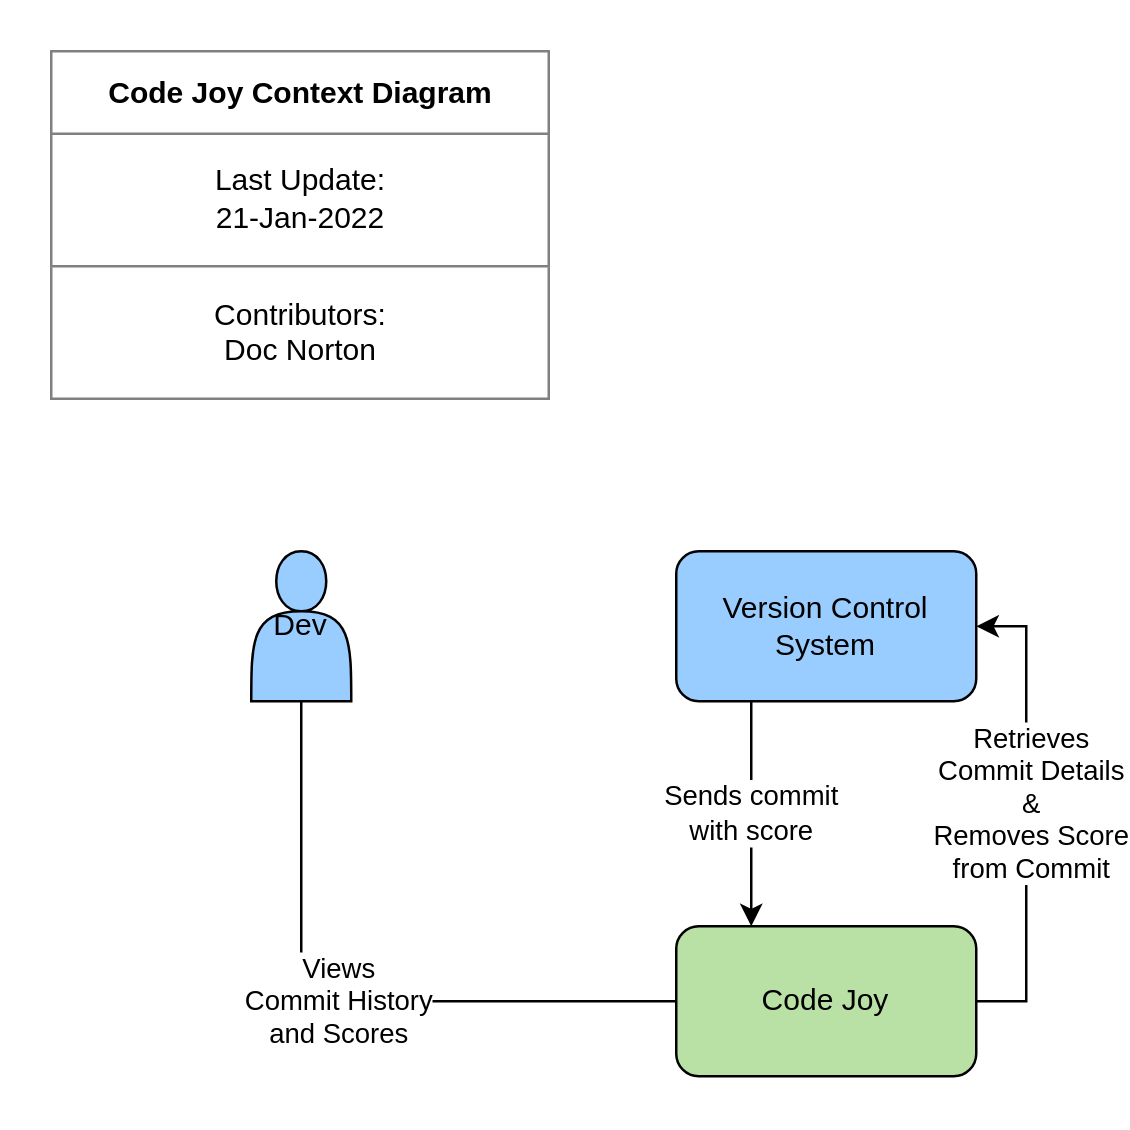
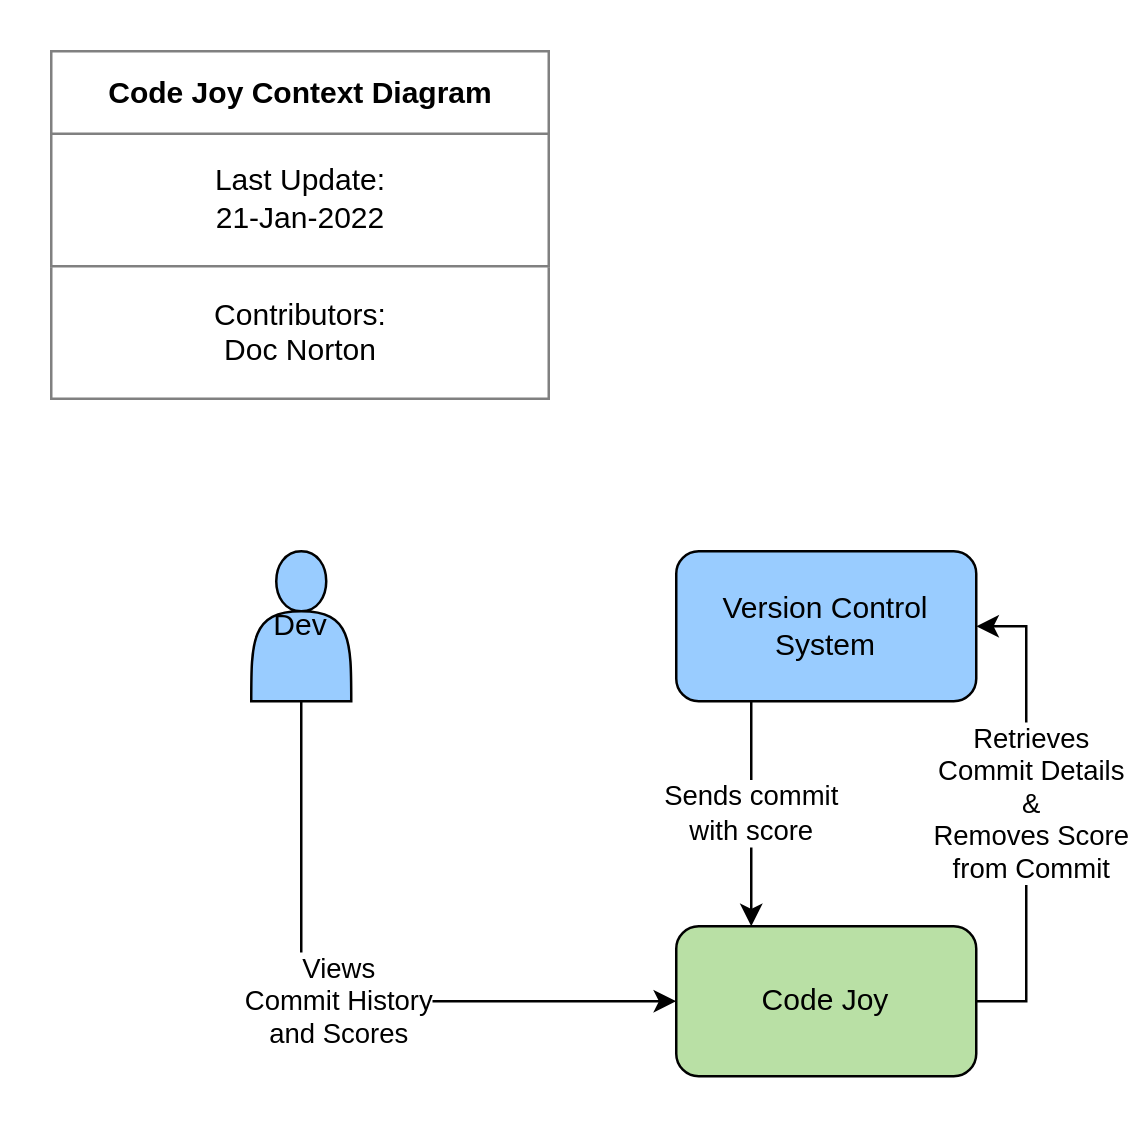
edge "Dev" -- "Code Joy": arrowhead none -> classic
